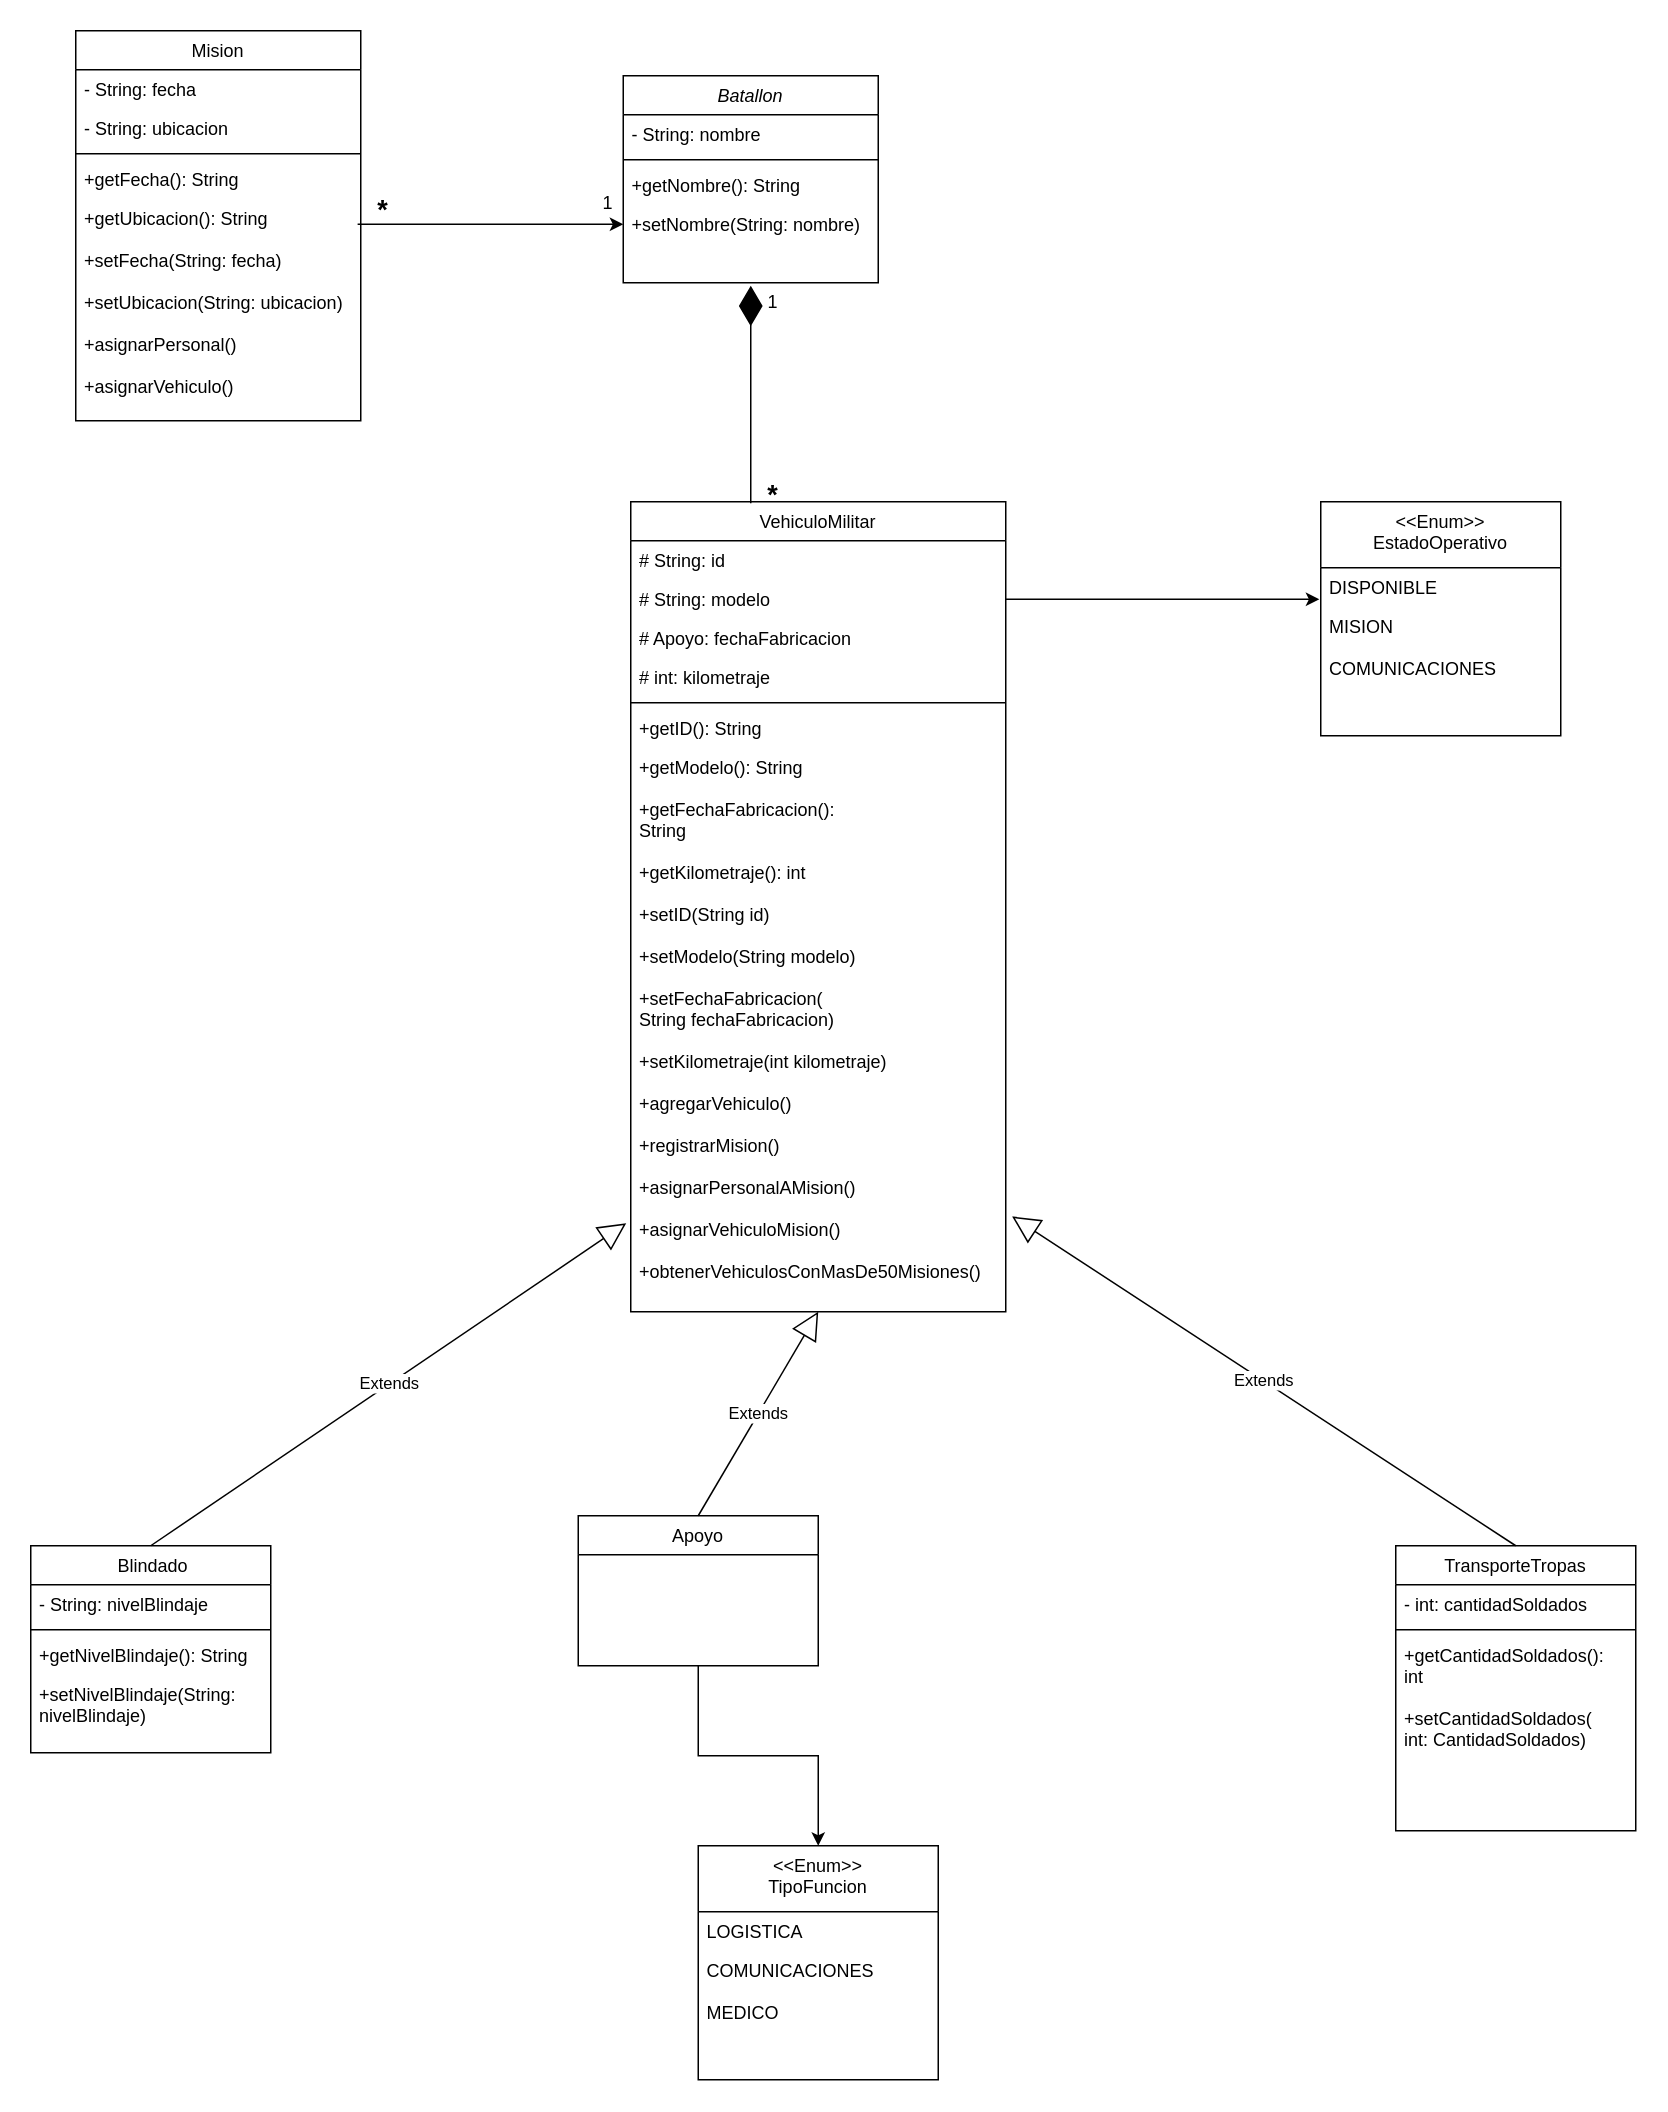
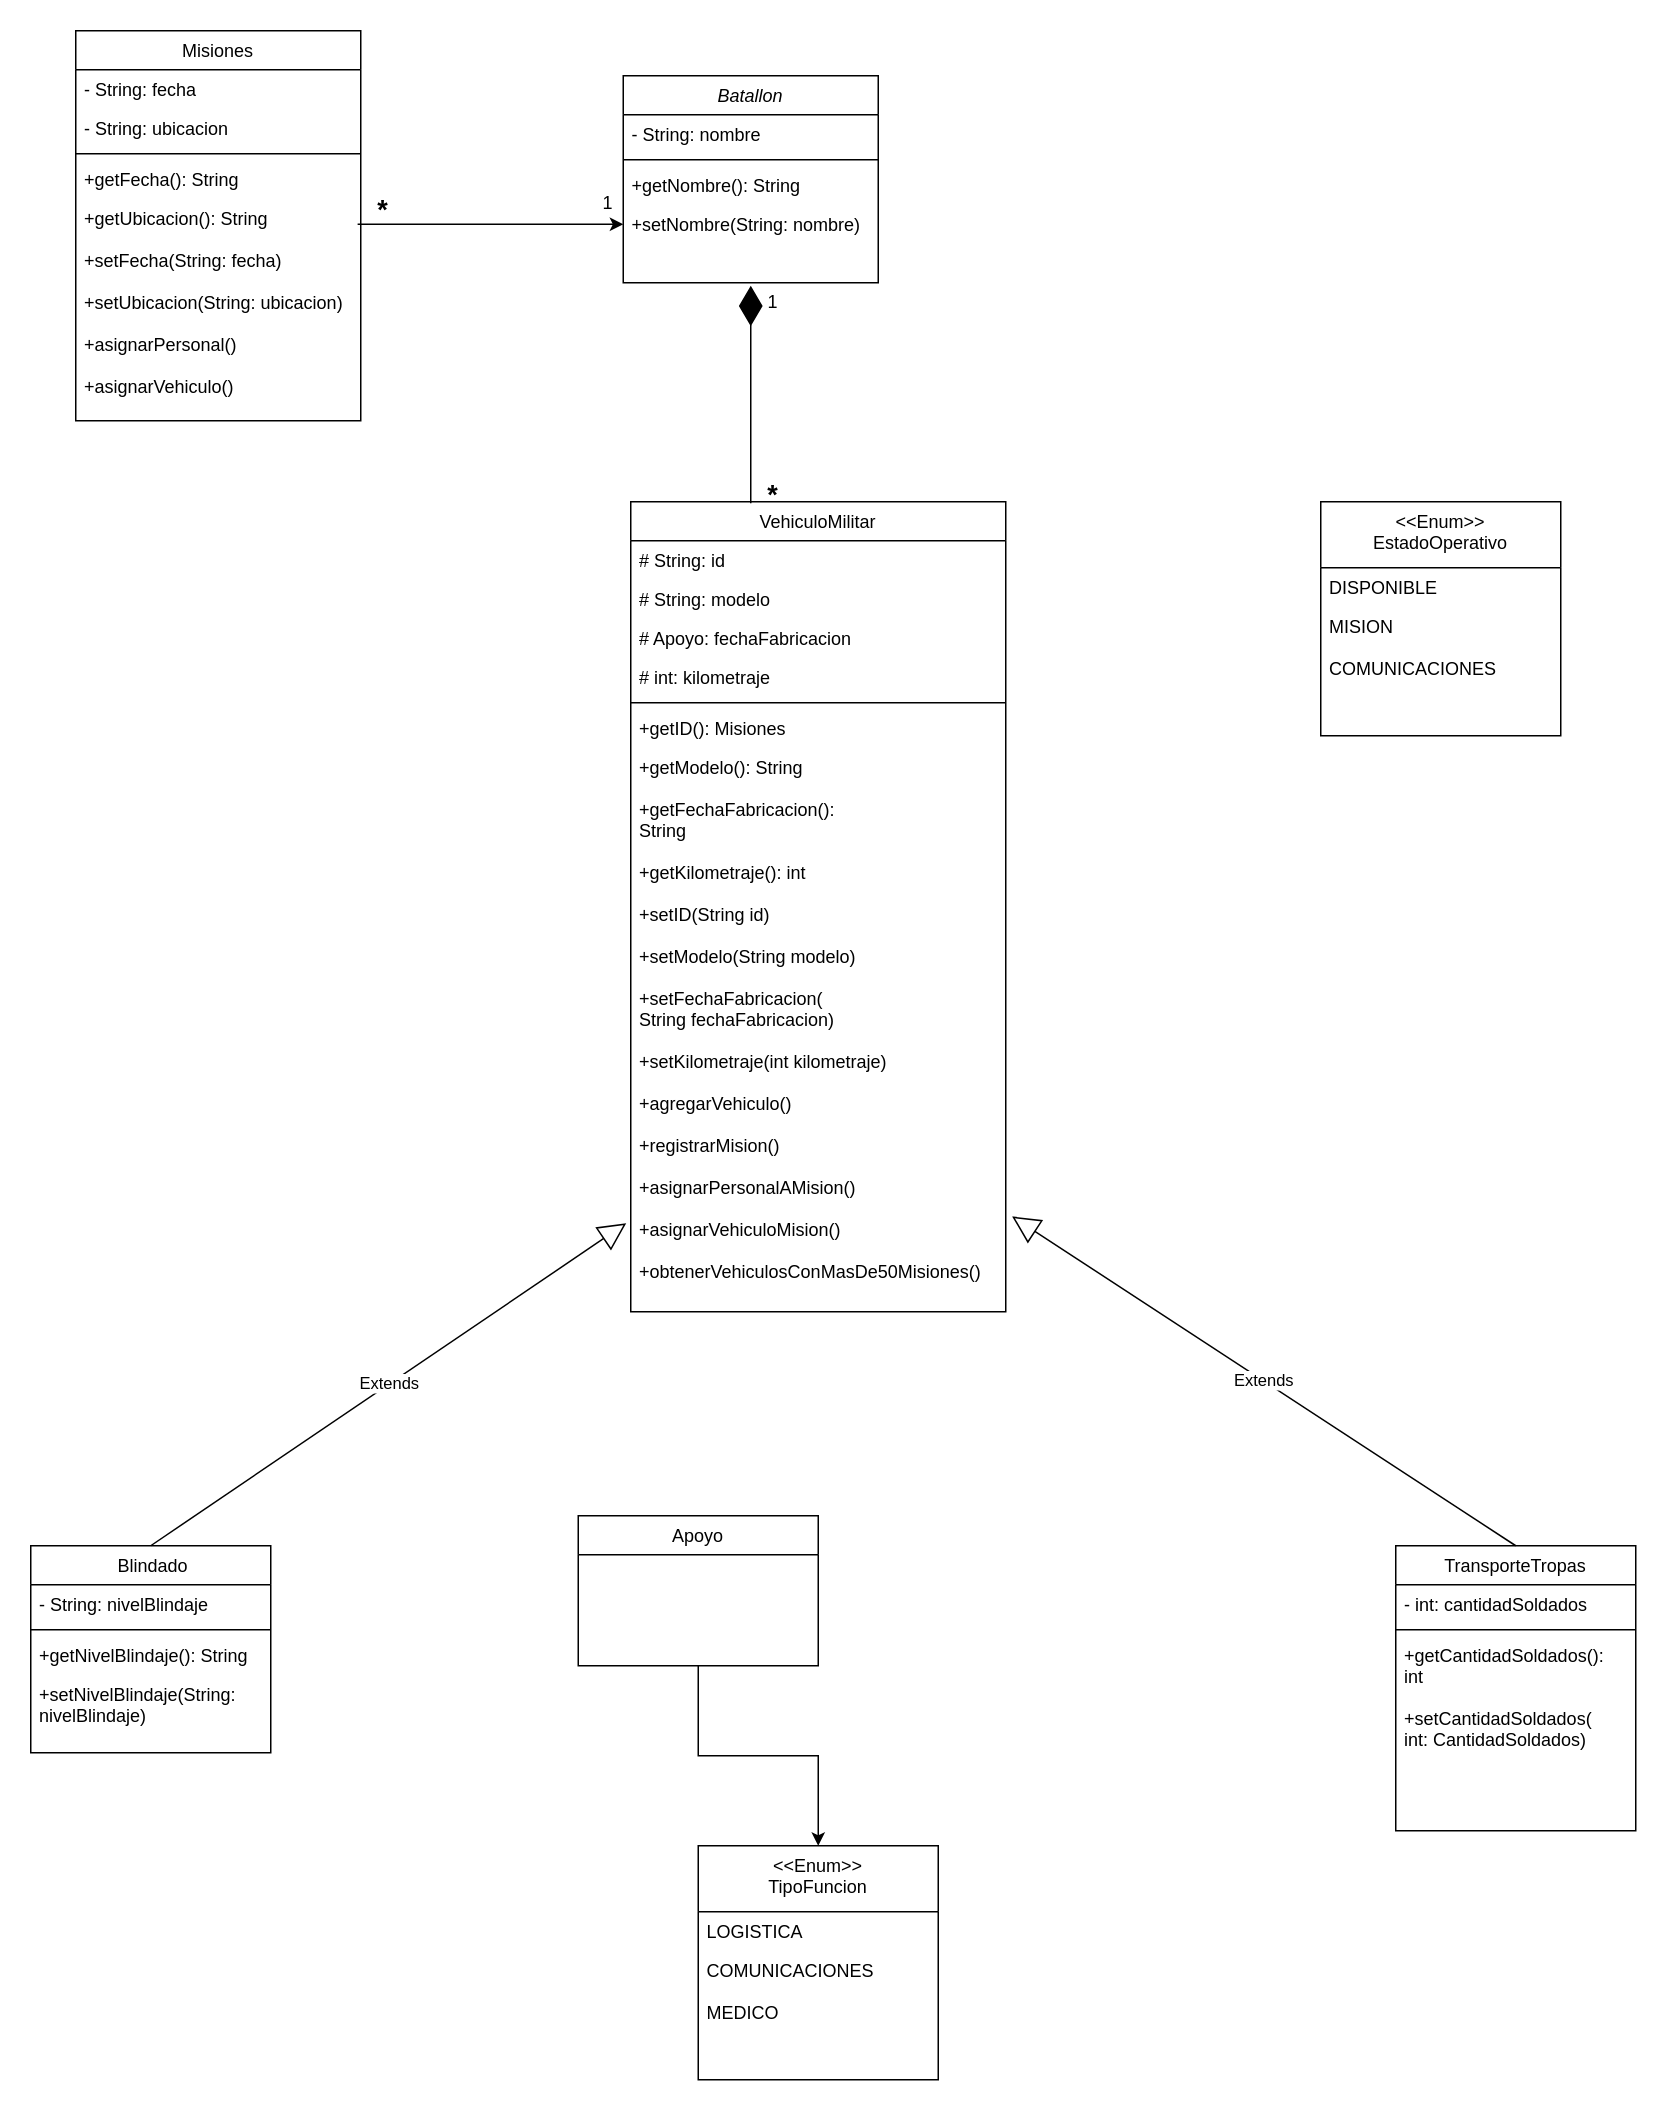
node "Mision": label "Mision" -> "Misiones"
edge "# String: modelo" -> "DISPONIBLE": removed
node "+getID(): String": label "+getID(): String" -> "+getID(): Misiones"
edge "Apoyo" -> "VehiculoMilitar": removed, label "Extends"
